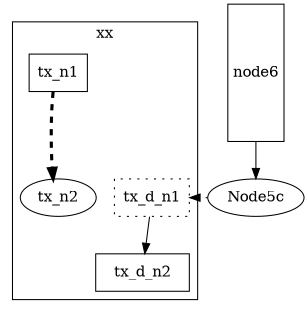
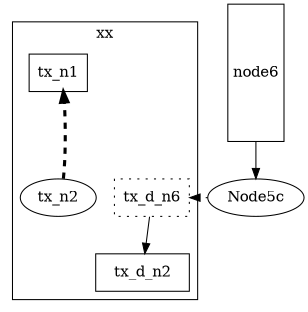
edge "tx_n1" -> "tx_n2": reversed
node "tx_d_n1": label "tx_d_n1" -> "tx_d_n6"
